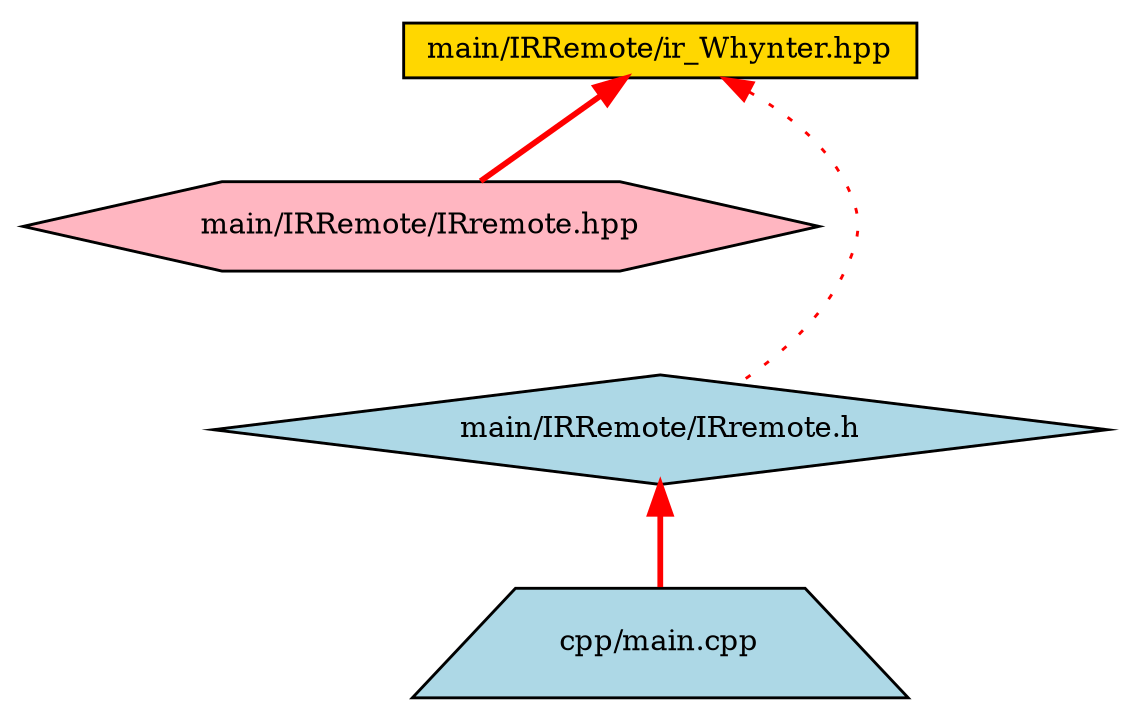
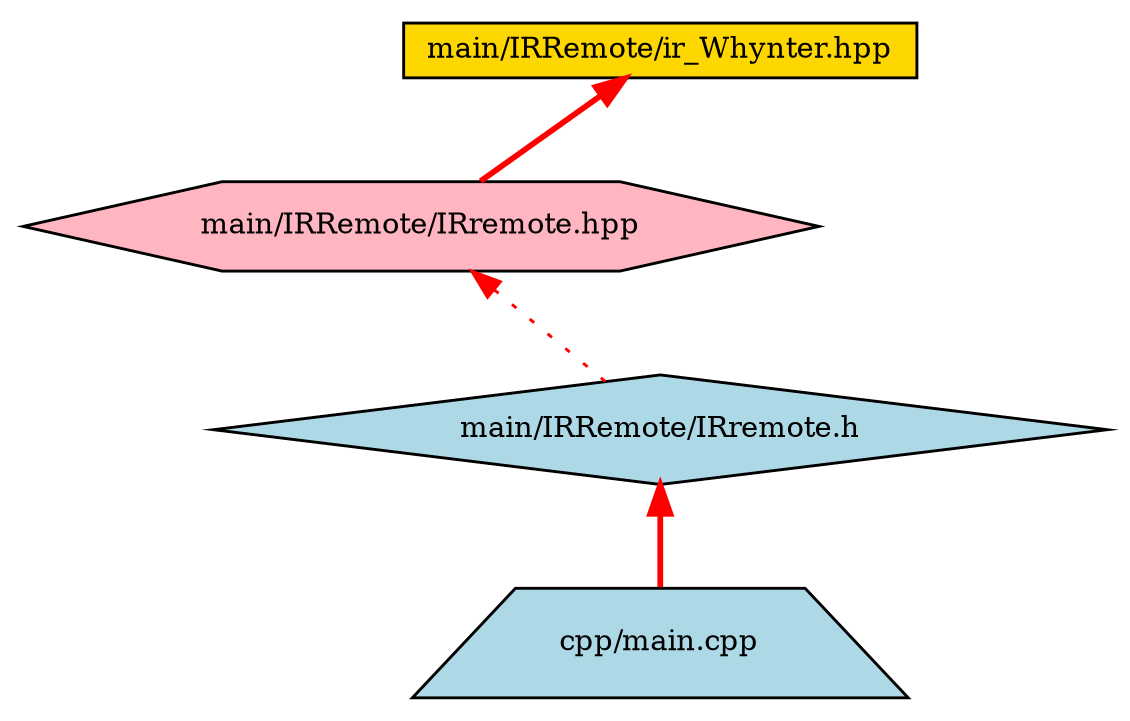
edge "main/IRRemote/IRremote.h" -> "main/IRRemote/ir_Whynter.hpp": now "main/IRRemote/IRremote.h" -> "main/IRRemote/IRremote.hpp"
